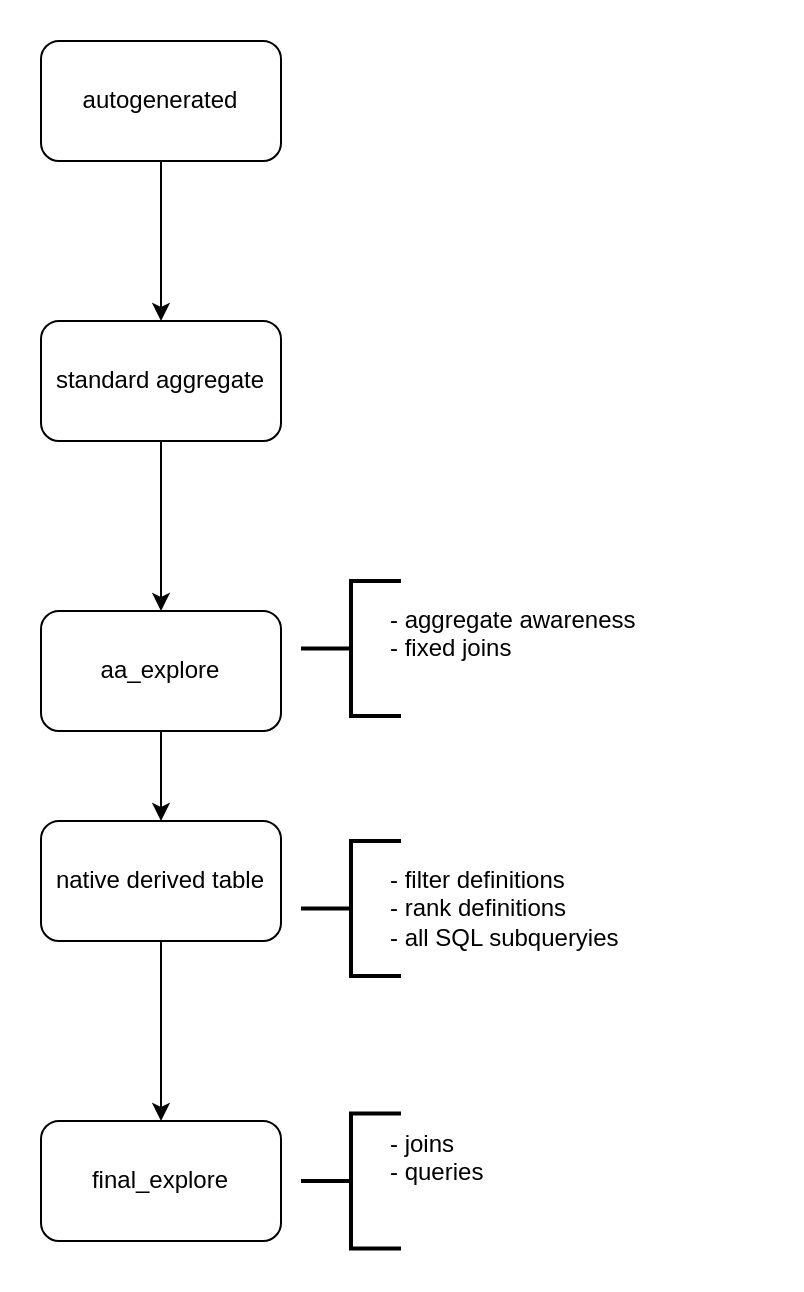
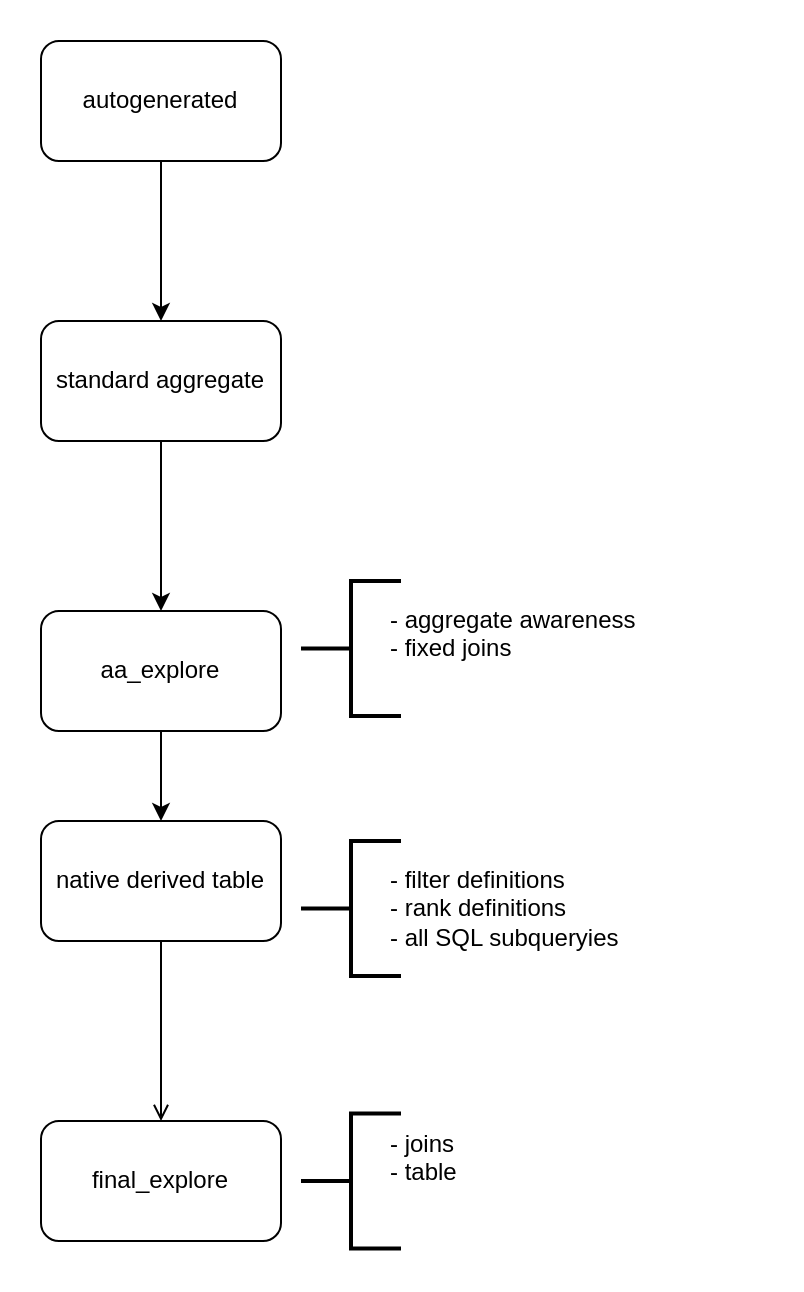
edge "native derived table" -> "final_explore": arrowhead classic -> open
node "- joins - queries": label "- joins - queries" -> "- joins - table"
